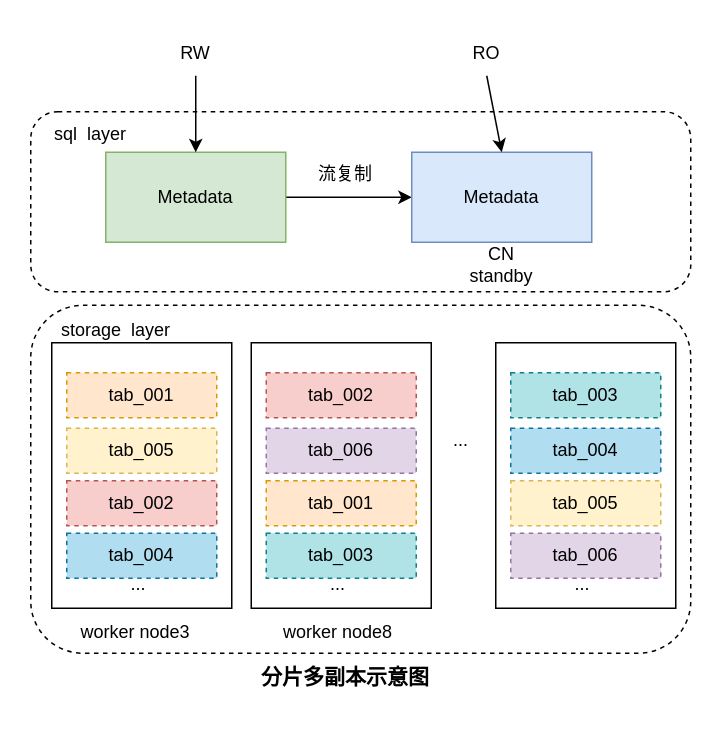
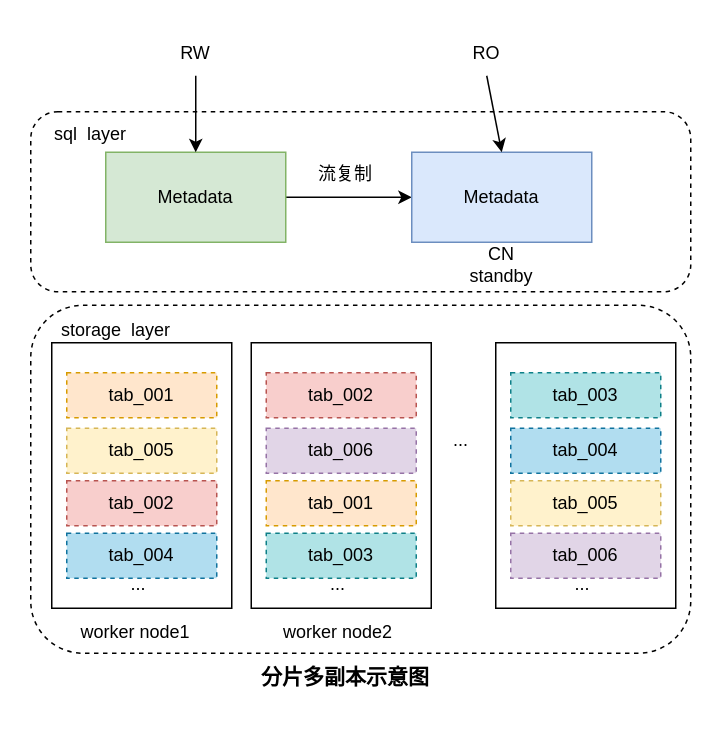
node "worker node3": label "worker node3" -> "worker node1"
node "worker node8": label "worker node8" -> "worker node2"
